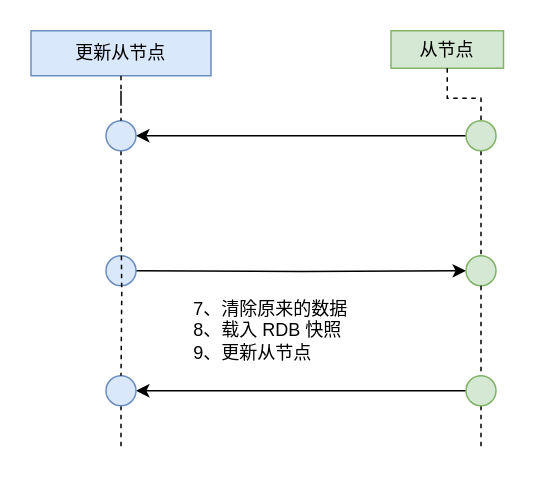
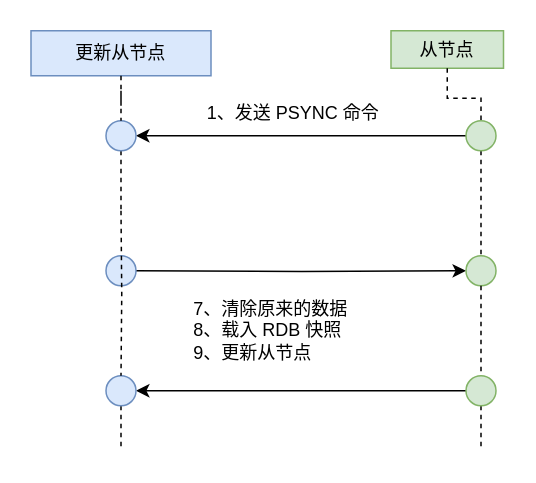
node "1、发送 PSYNC 命令": added
